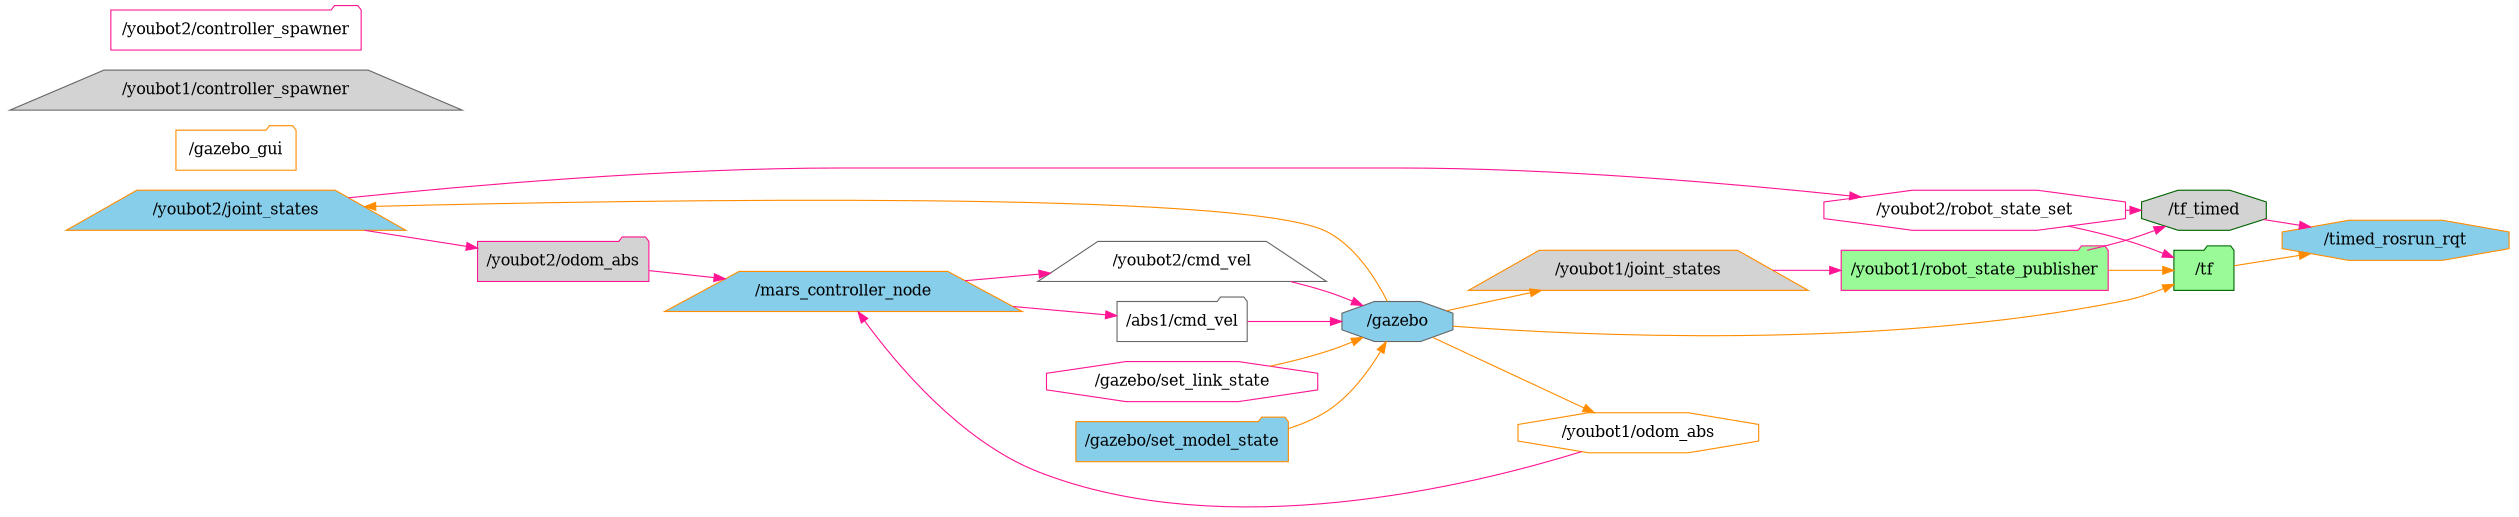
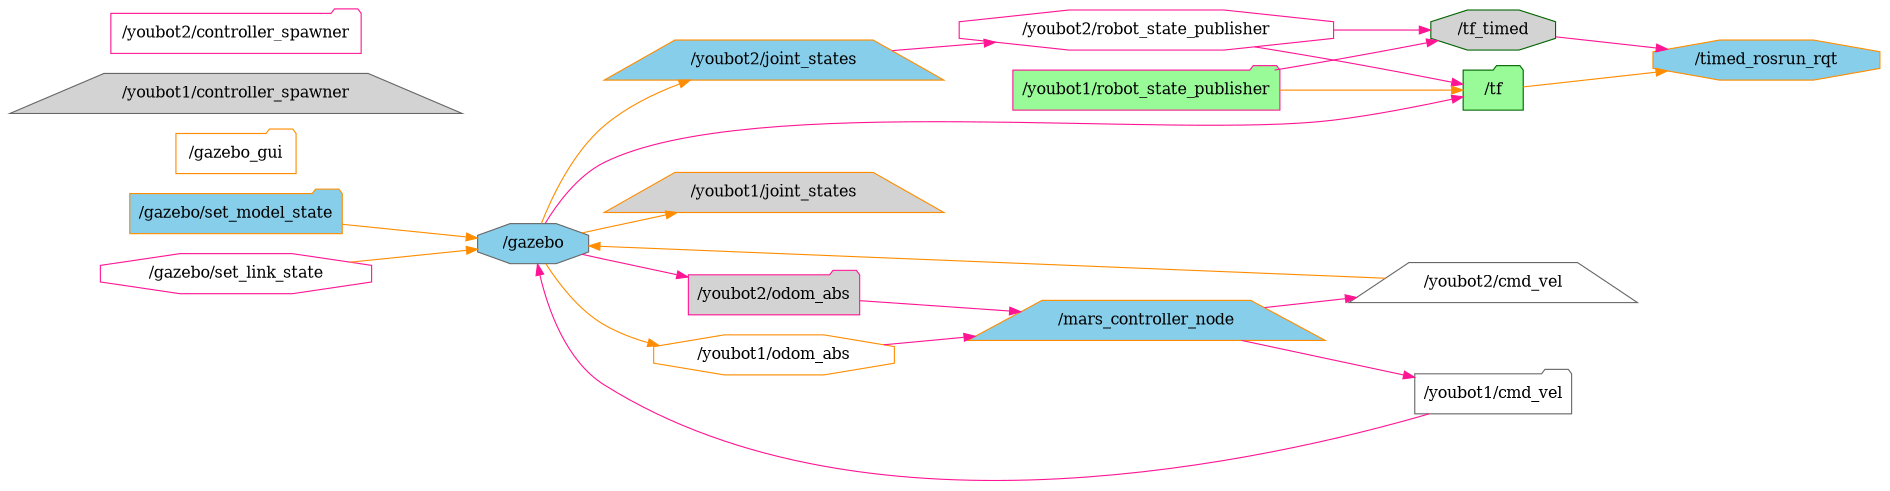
node "/youbot2/robot_state_set": label "/youbot2/robot_state_set" -> "/youbot2/robot_state_publisher"
edge "/youbot2/joint_states" -> "/youbot2/odom_abs": now "/gazebo" -> "/youbot2/odom_abs"
edge "/youbot1/joint_states" -> "/youbot1/robot_state_publisher": removed
edge "/youbot2/cmd_vel" -> "/gazebo": color deeppink -> darkorange
node "/abs1/cmd_vel": label "/abs1/cmd_vel" -> "/youbot1/cmd_vel"
edge "/gazebo" -> "/tf": color darkorange -> deeppink
